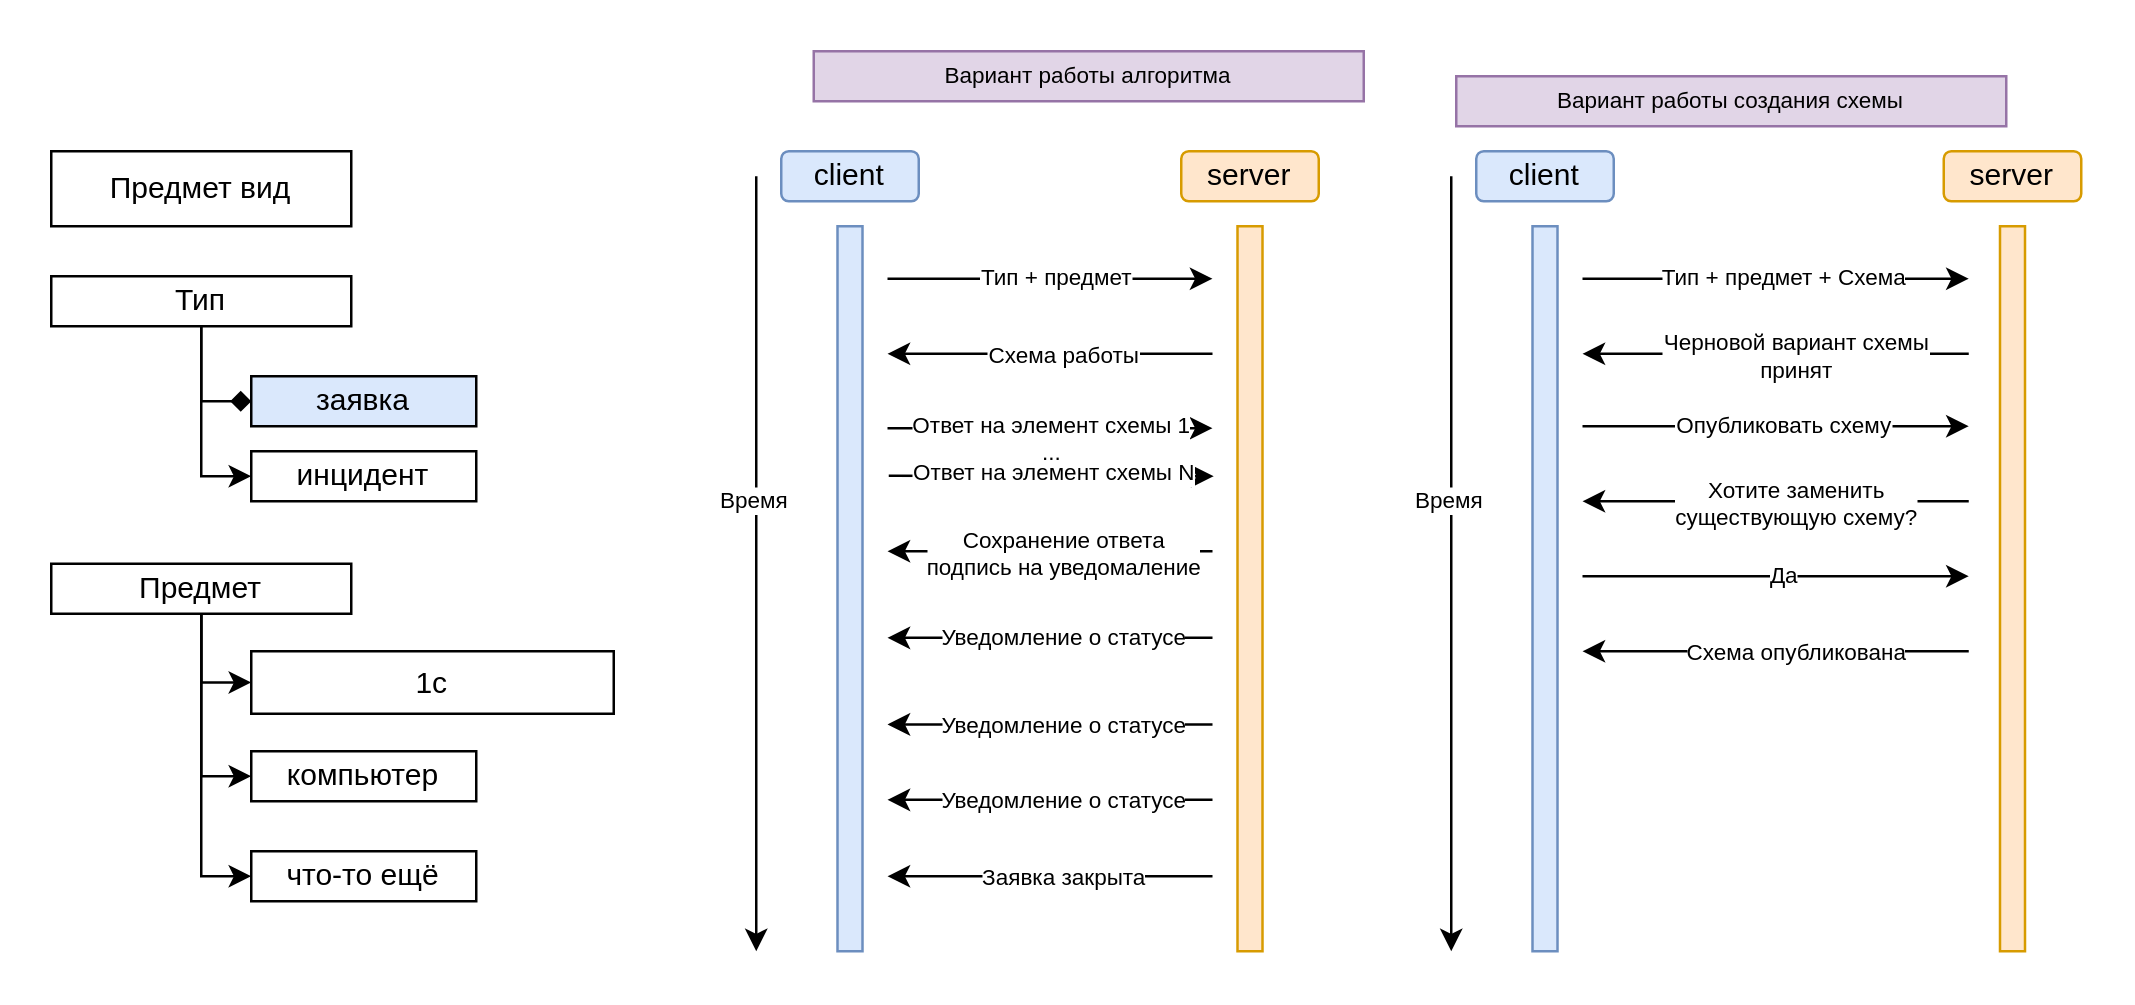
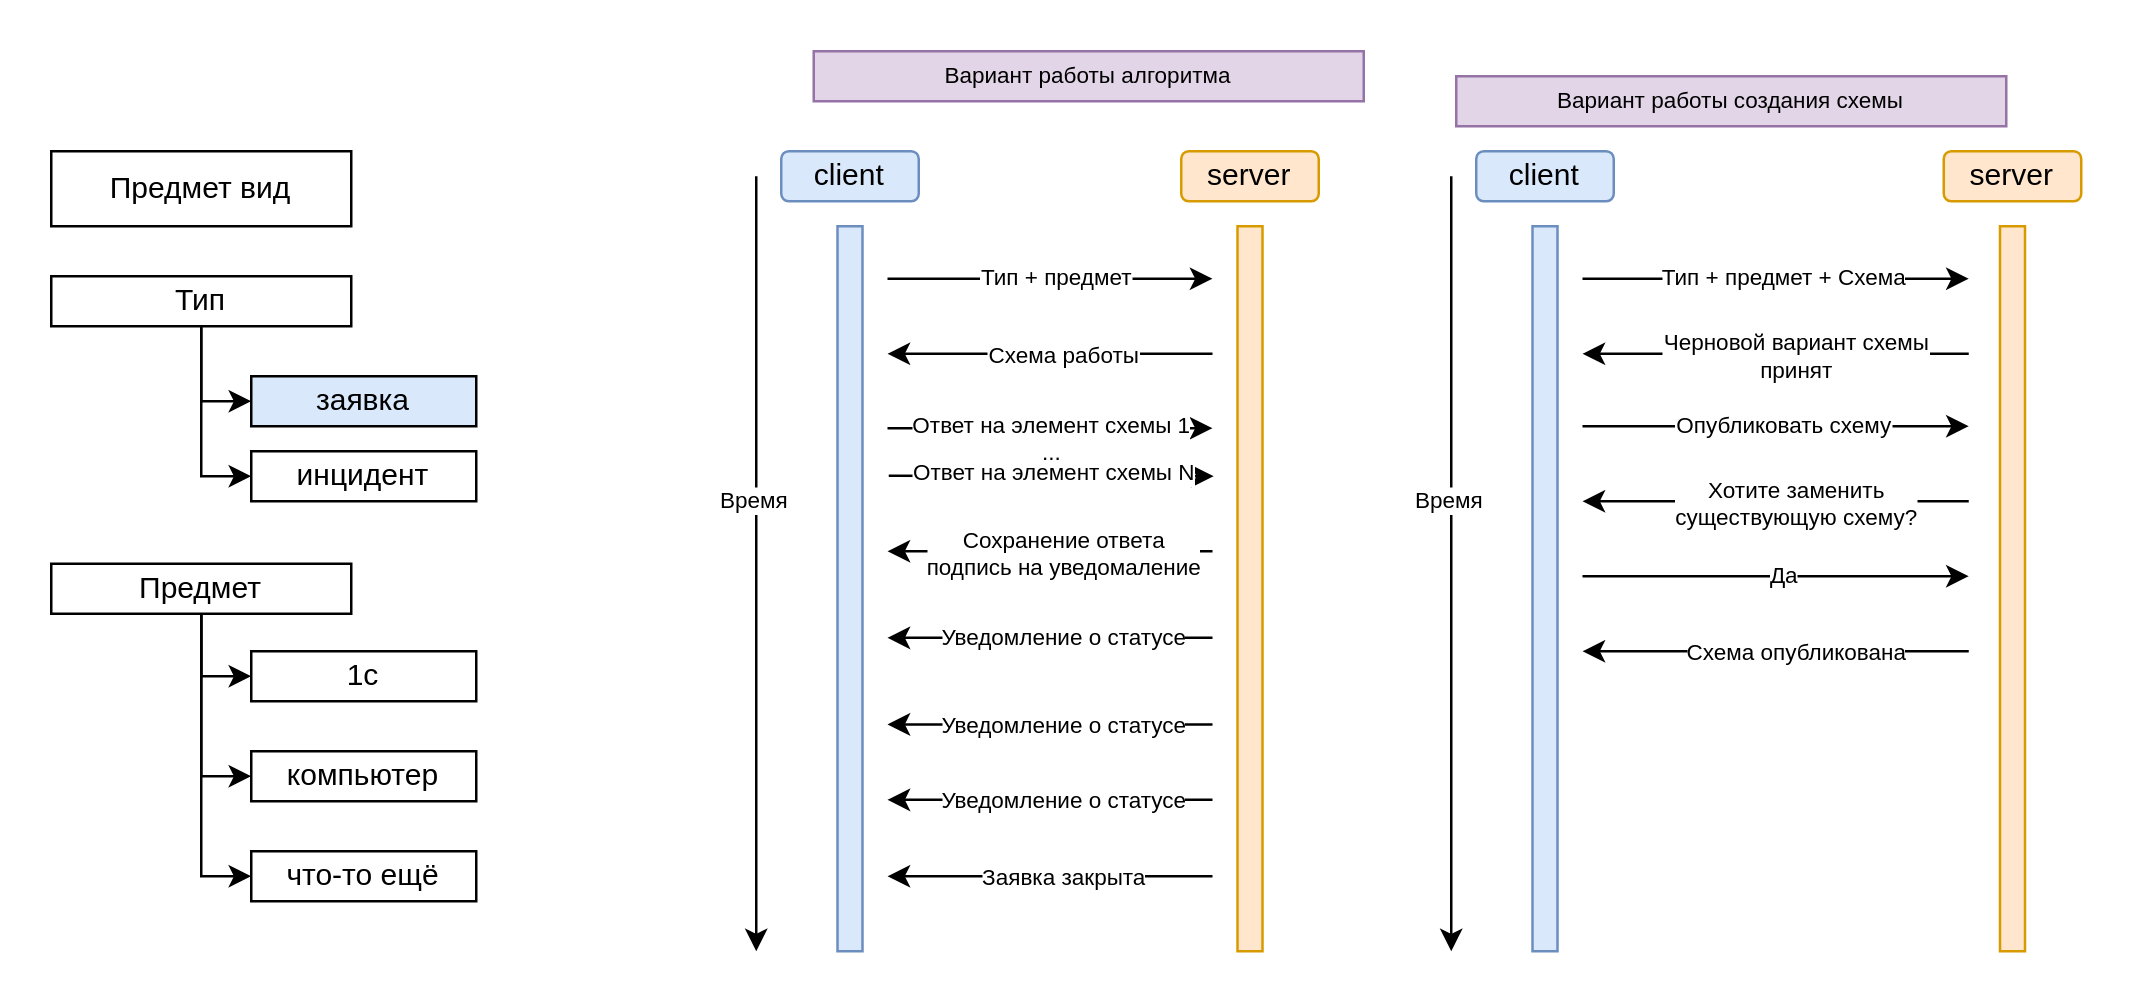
edge "Тип" -> "заявка": arrowhead diamond -> classic
node "1с": size 363x63 -> 225x50
